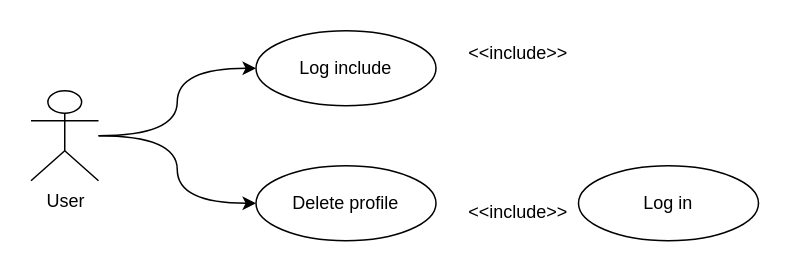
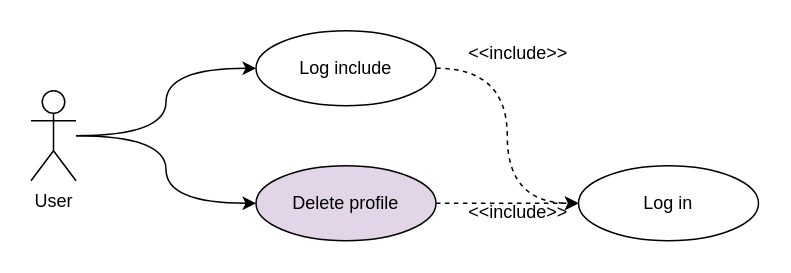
edge "Log include" -> "Log in": added
node "User": size 68x90 -> 45x90
node "Delete profile": fillcolor #ffffff -> #e1d5e7
edge "Delete profile" -> "Log in": added
